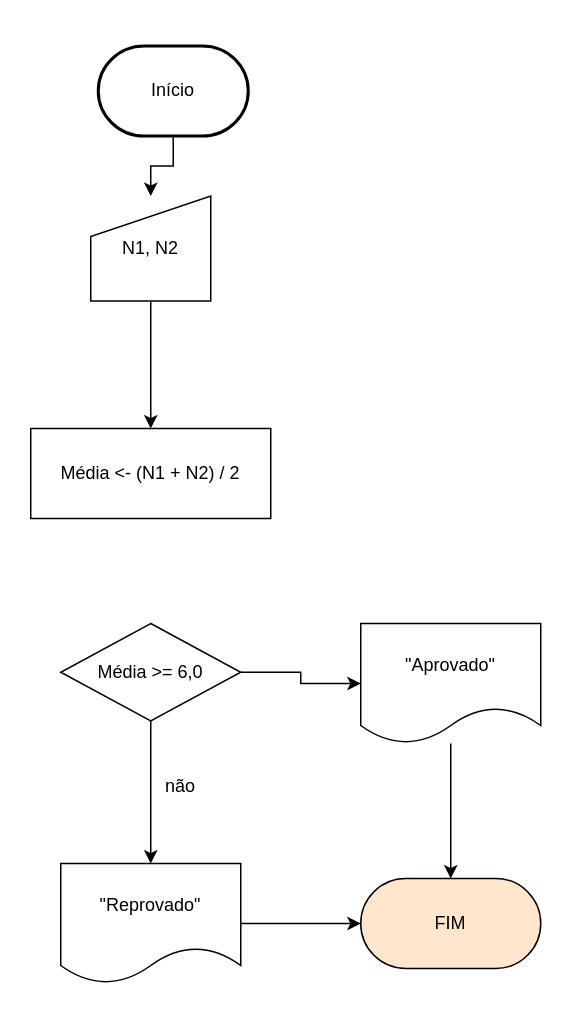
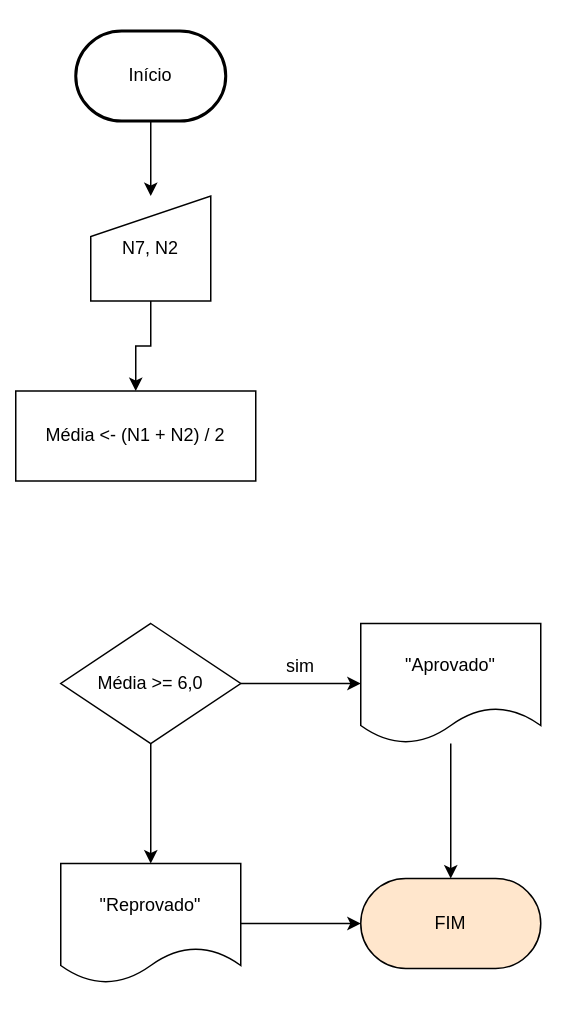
node "Início": moved (173, 91) -> (151, 76)
node "N1, N2": label "N1, N2" -> "N7, N2"
node "Média <- (N1 + N2) / 2": moved (151, 473) -> (136, 436)
node "sim": added
node "Média >= 6,0": size 180x98 -> 180x120
node "não": removed
